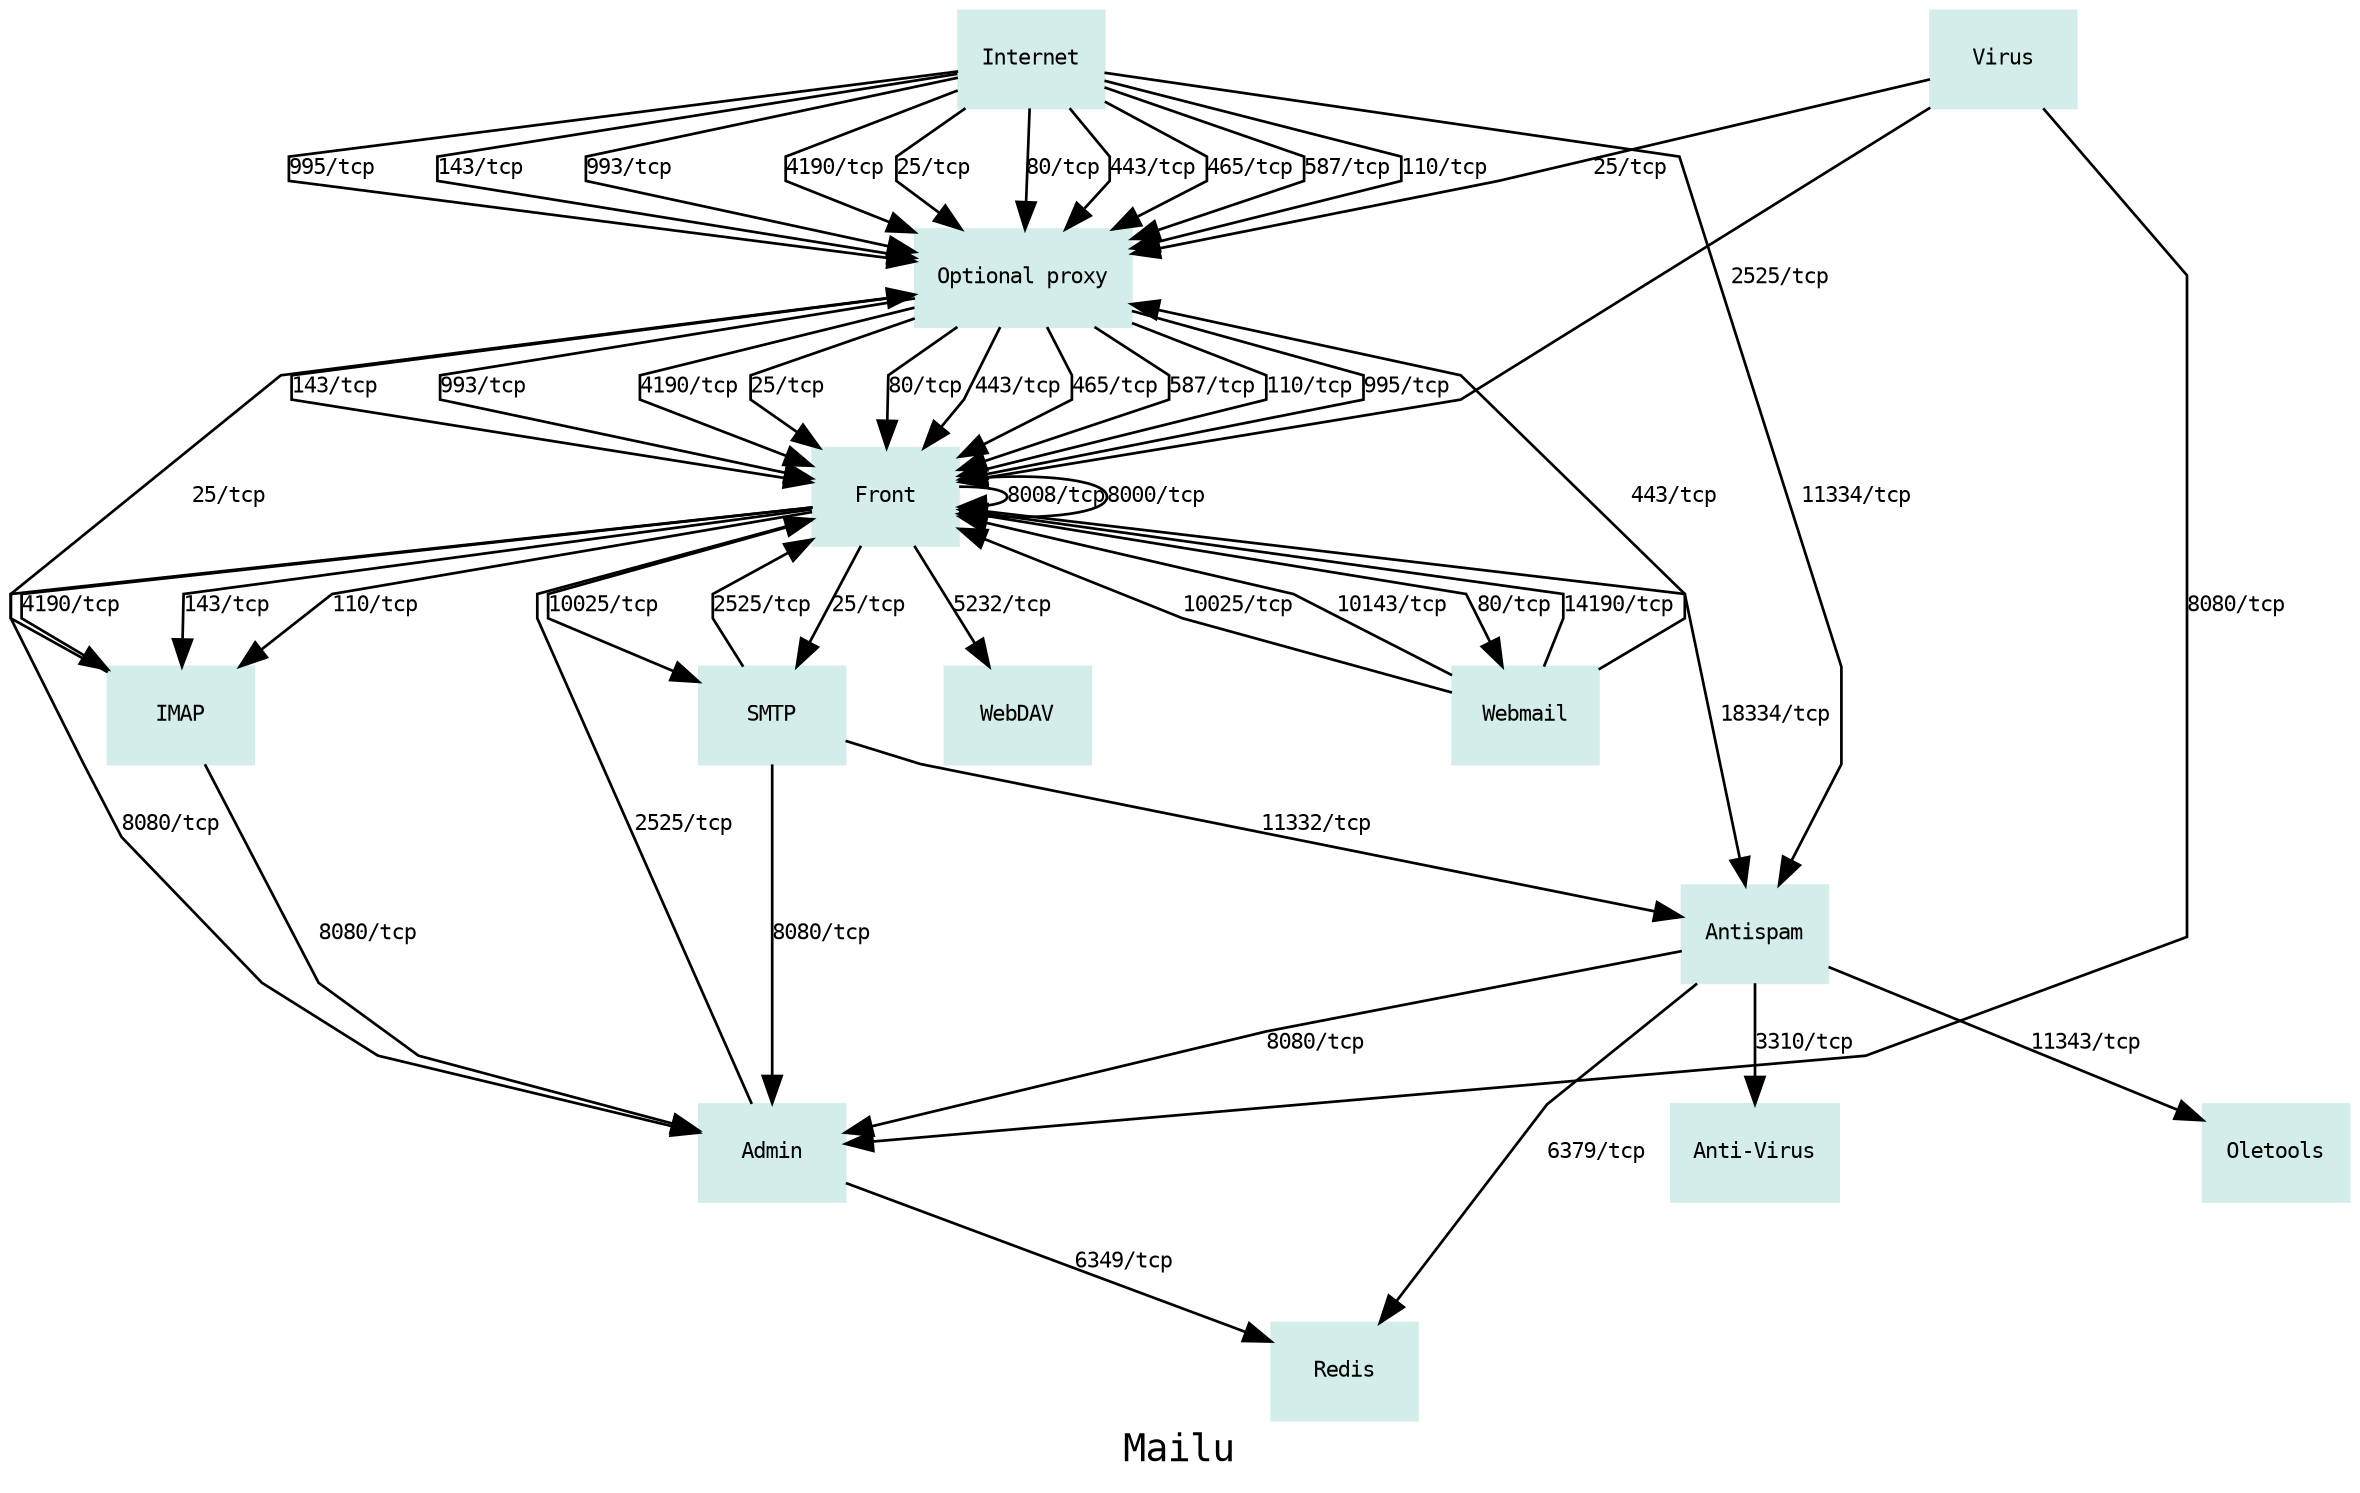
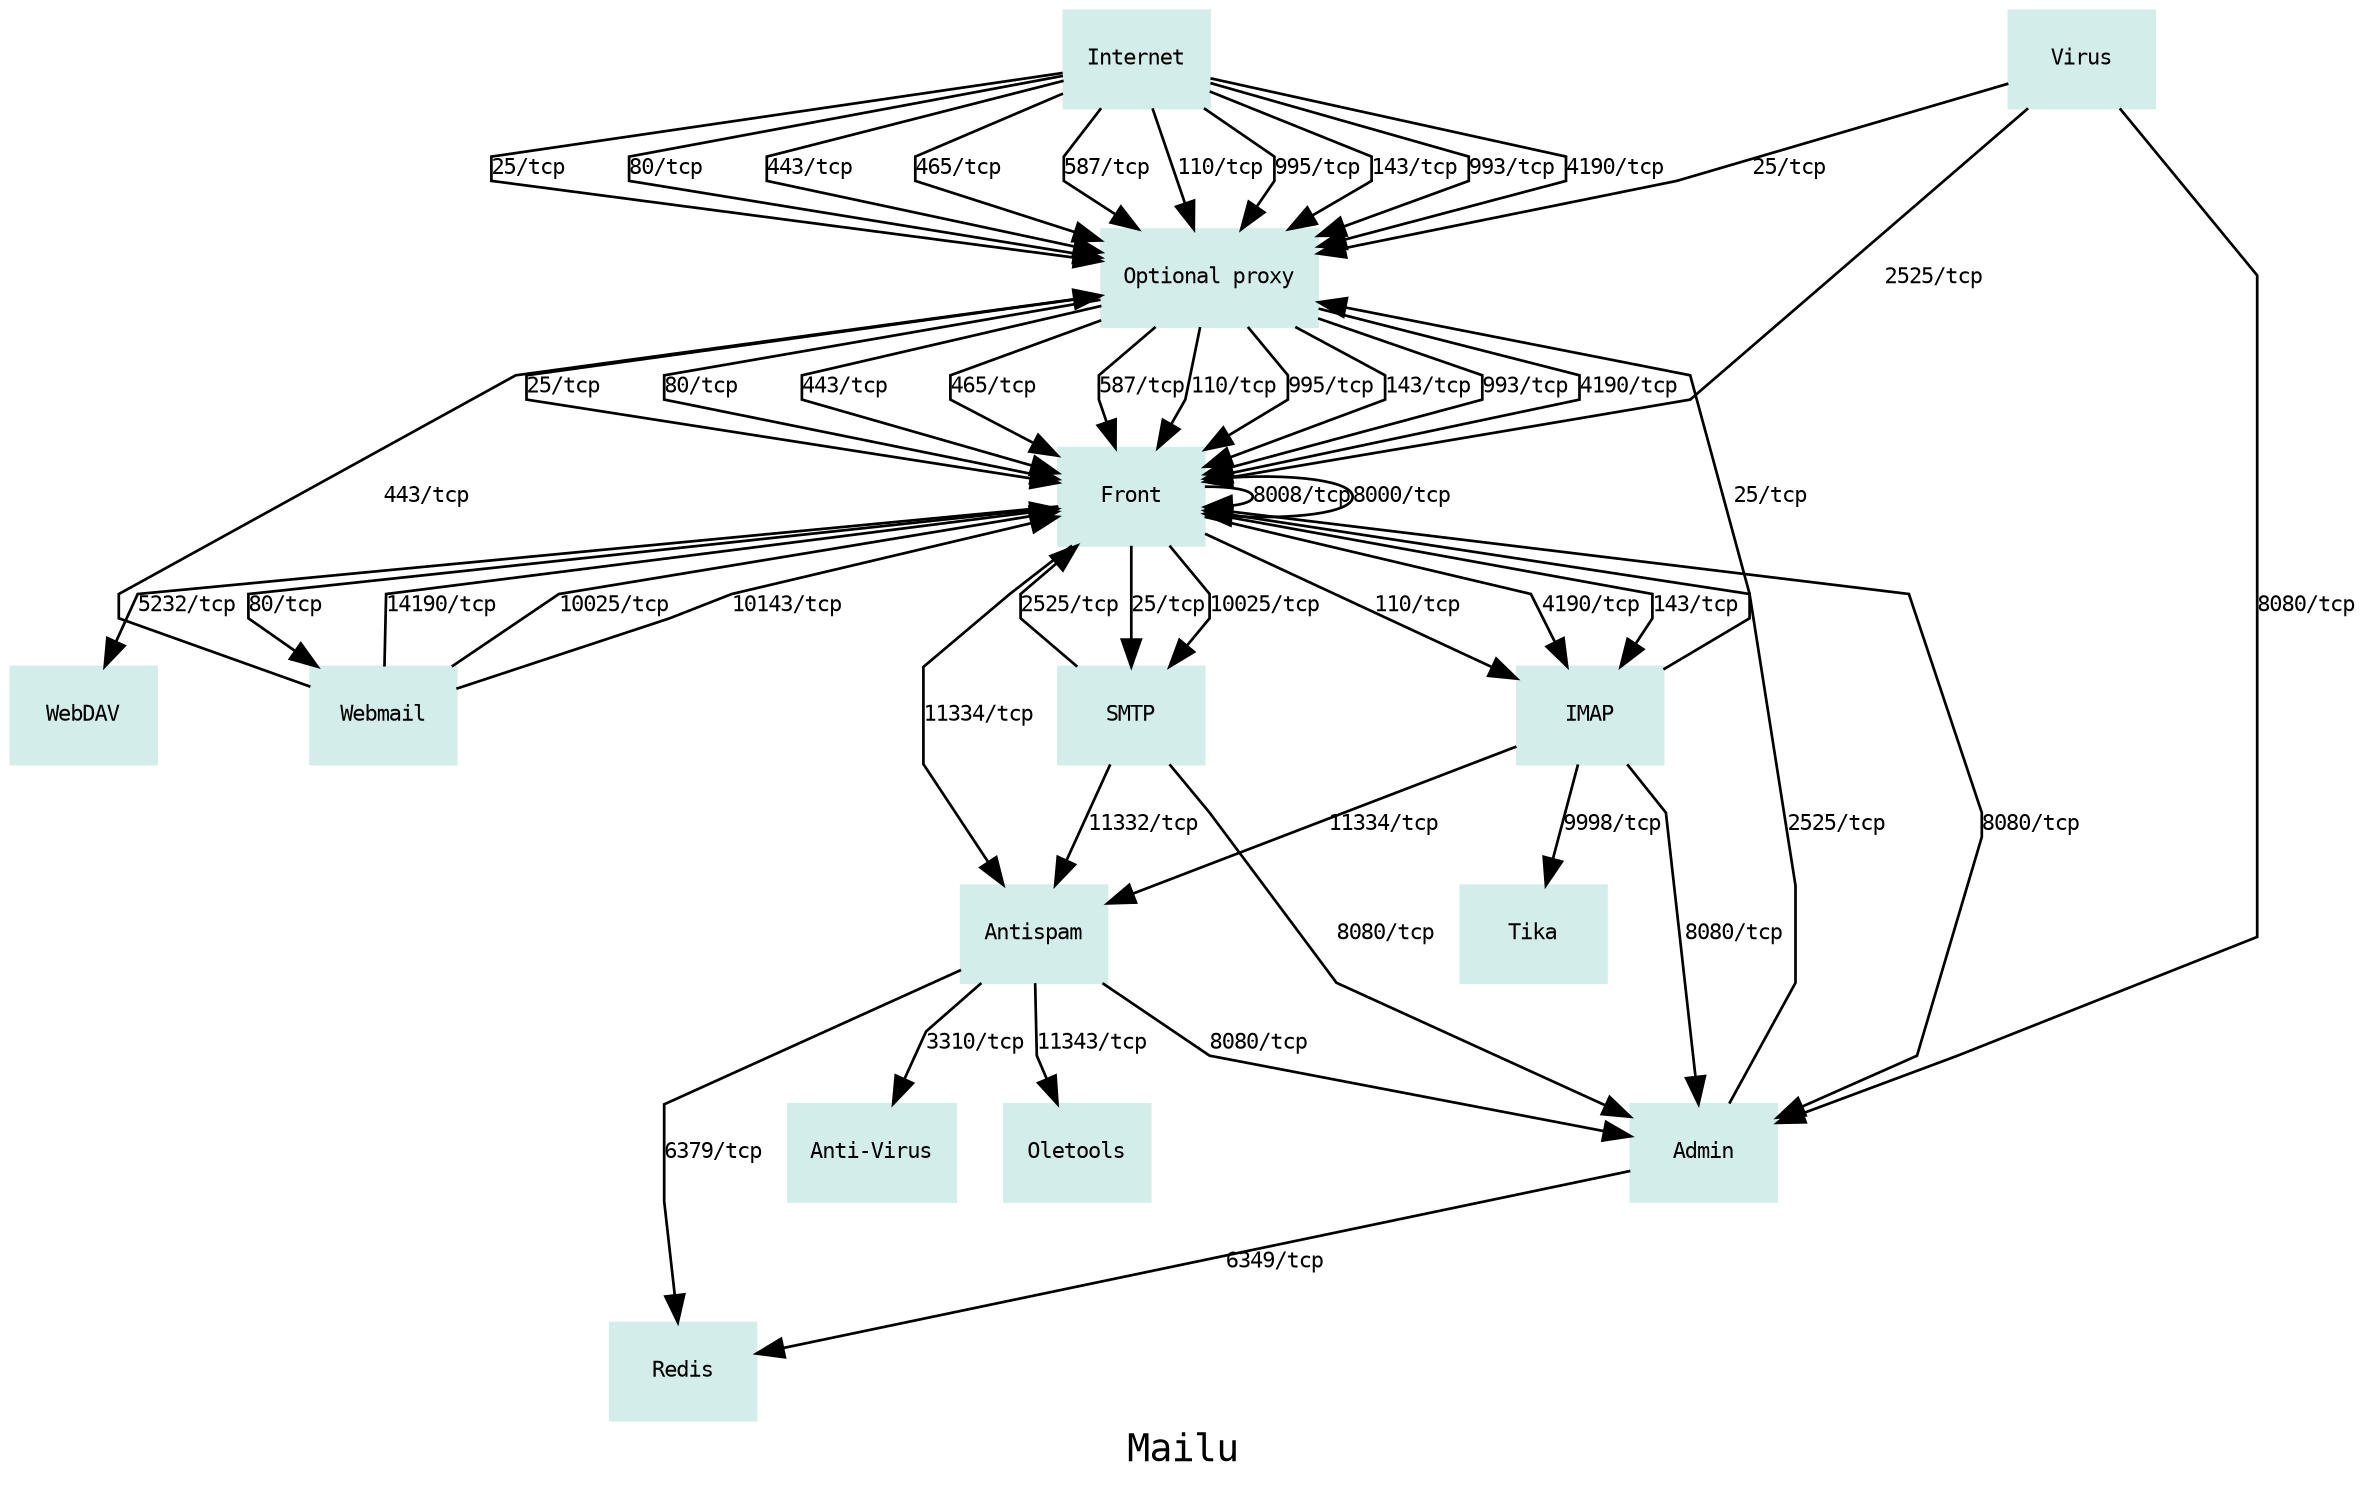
edge "Internet" -> "Antispam": now "IMAP" -> "Antispam"
edge "Front" -> "Antispam": label "18334/tcp" -> "11334/tcp"
node "Tika": added
